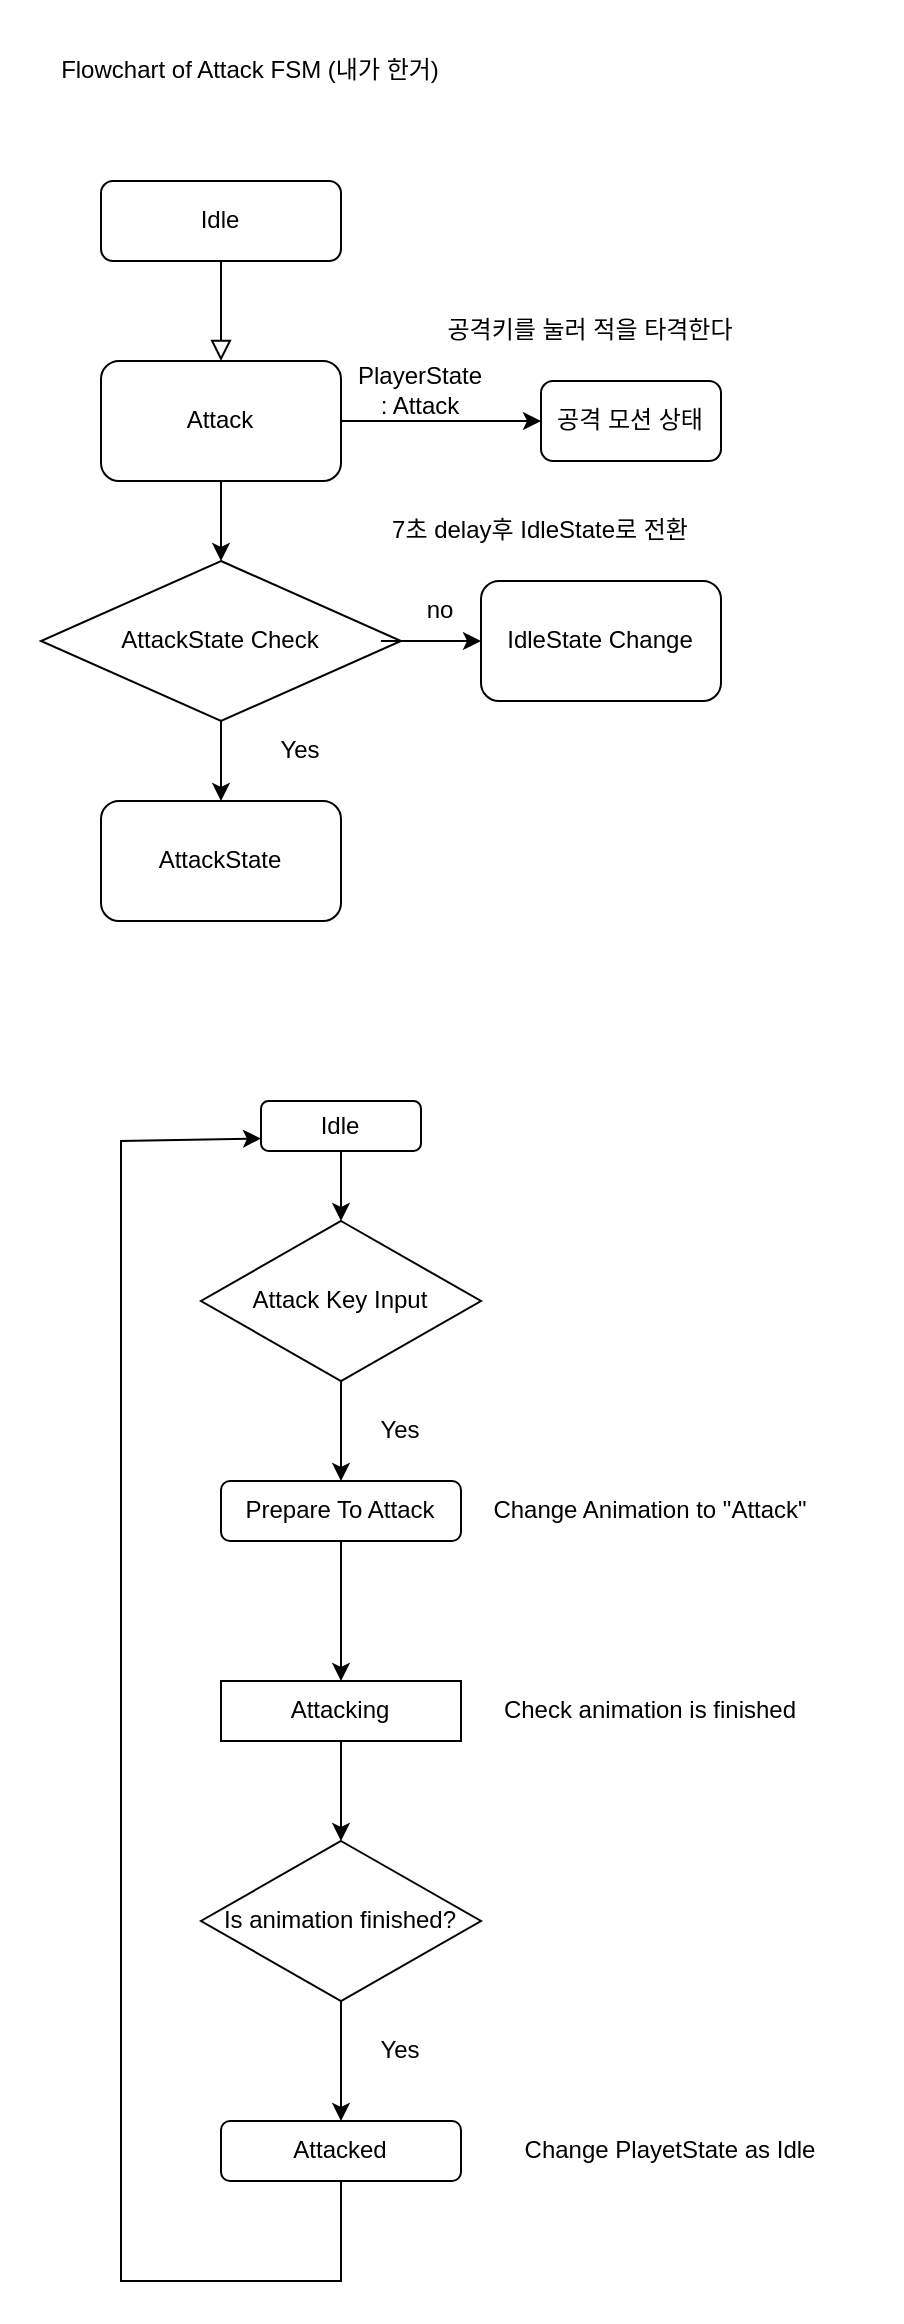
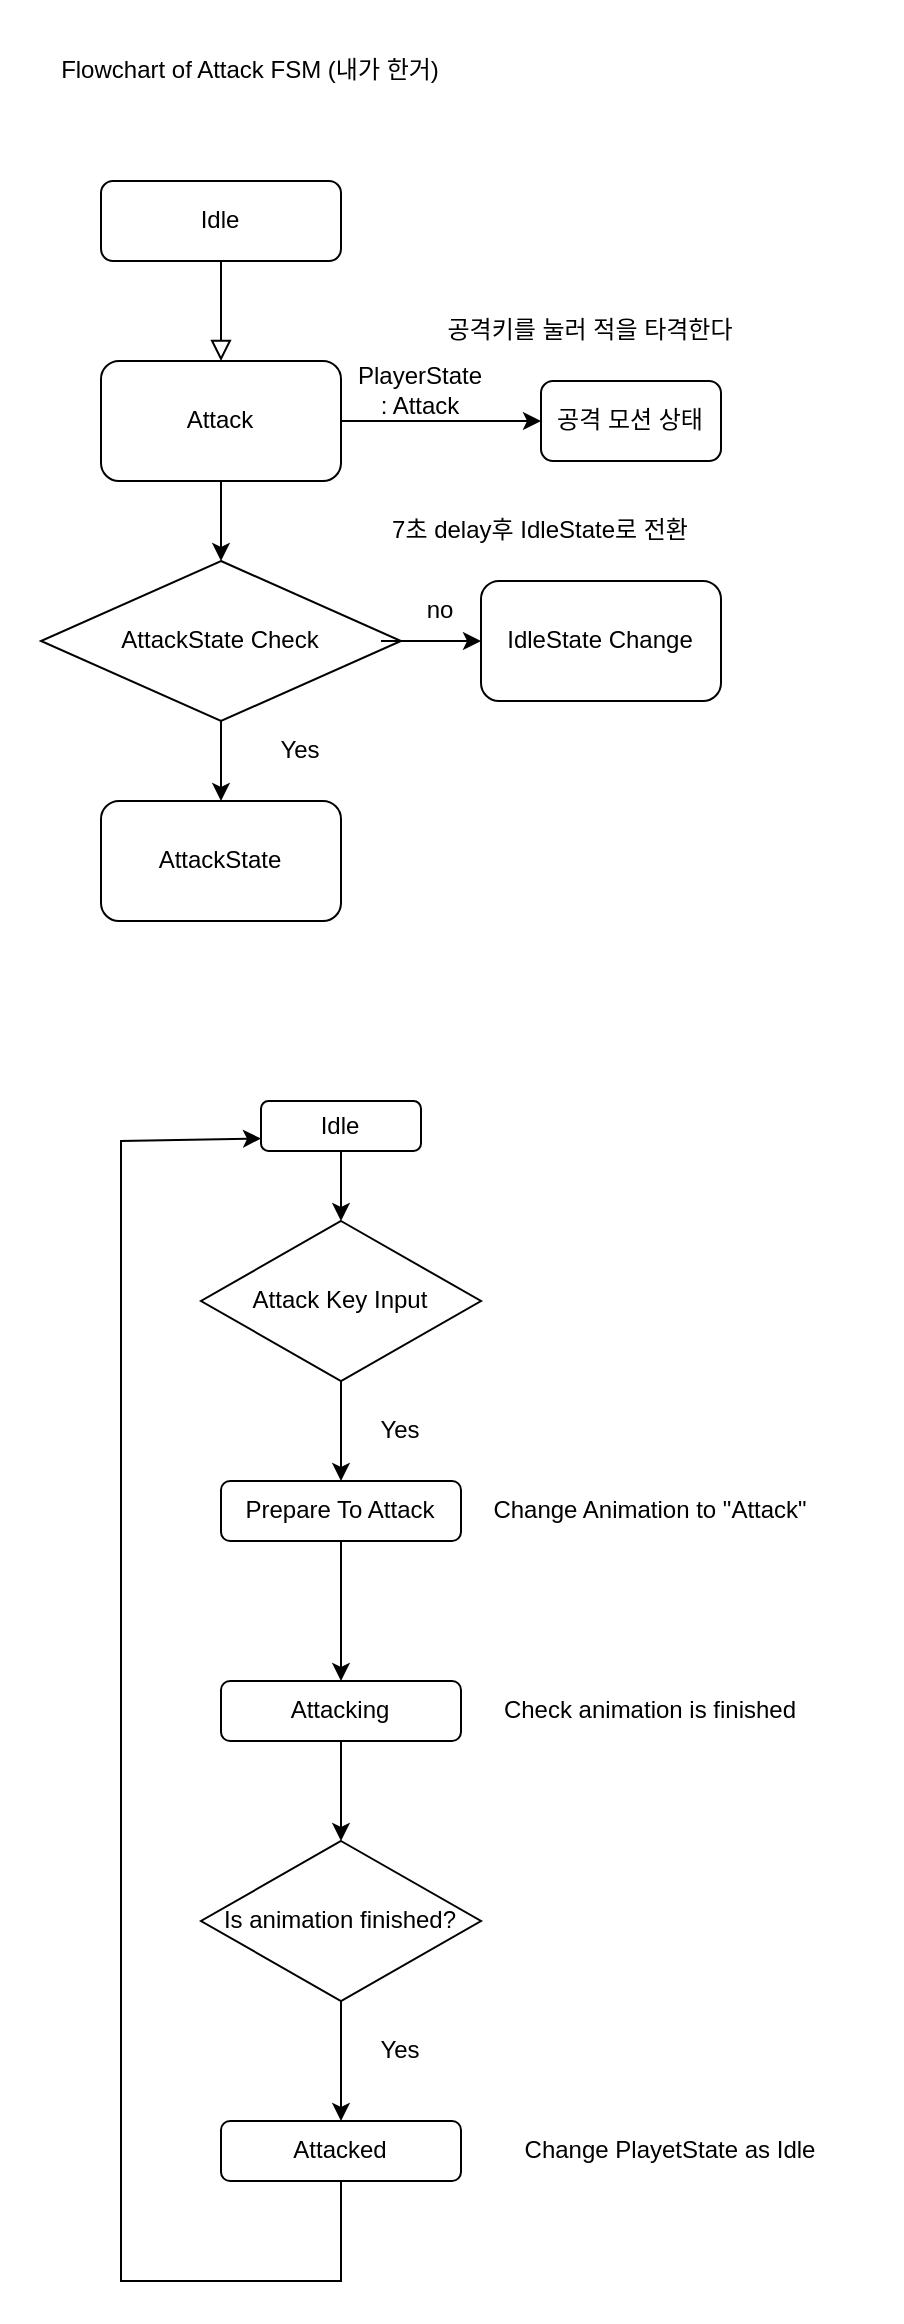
node "Attacking": shape rectangle -> rounded rectangle
